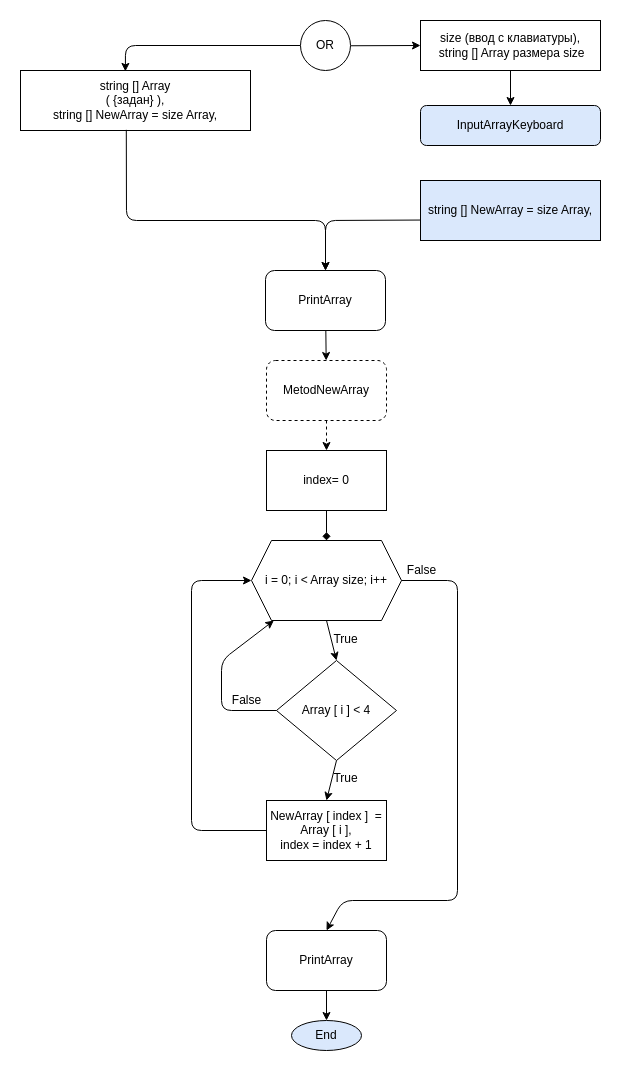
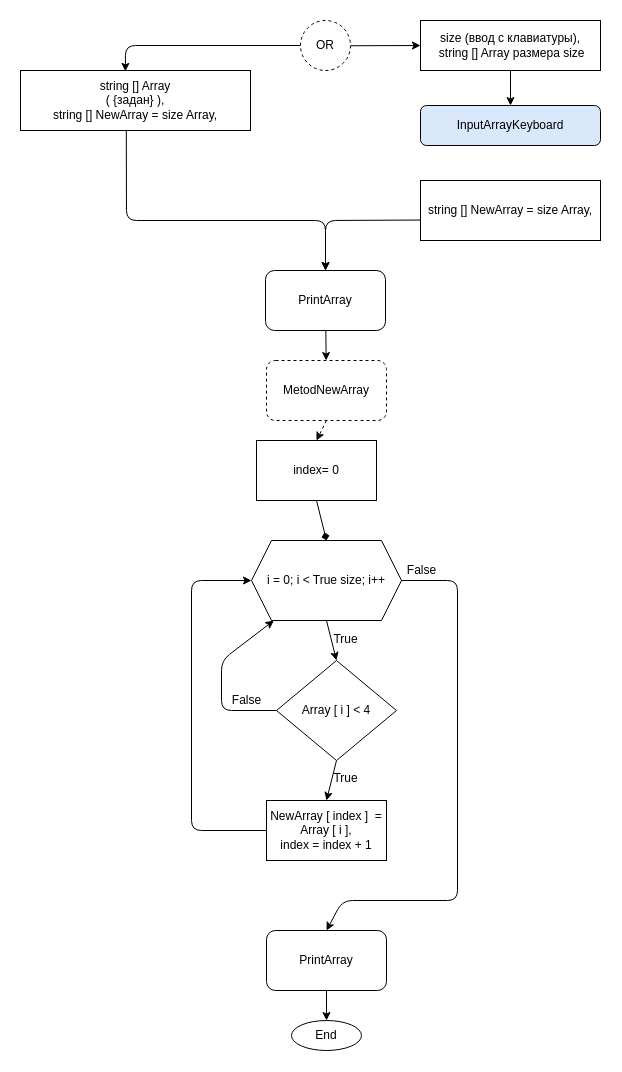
node "OR": style solid -> dashed
node "string [] NewArray = size Array,": fillcolor #dae8fc -> #ffffff
node "index= 0": moved (327, 481) -> (317, 471)
node "i = 0; i < Array size; i++": label "i = 0; i < Array size; i++" -> "i = 0; i < True size; i++"
node "End": fillcolor #dae8fc -> #ffffff
